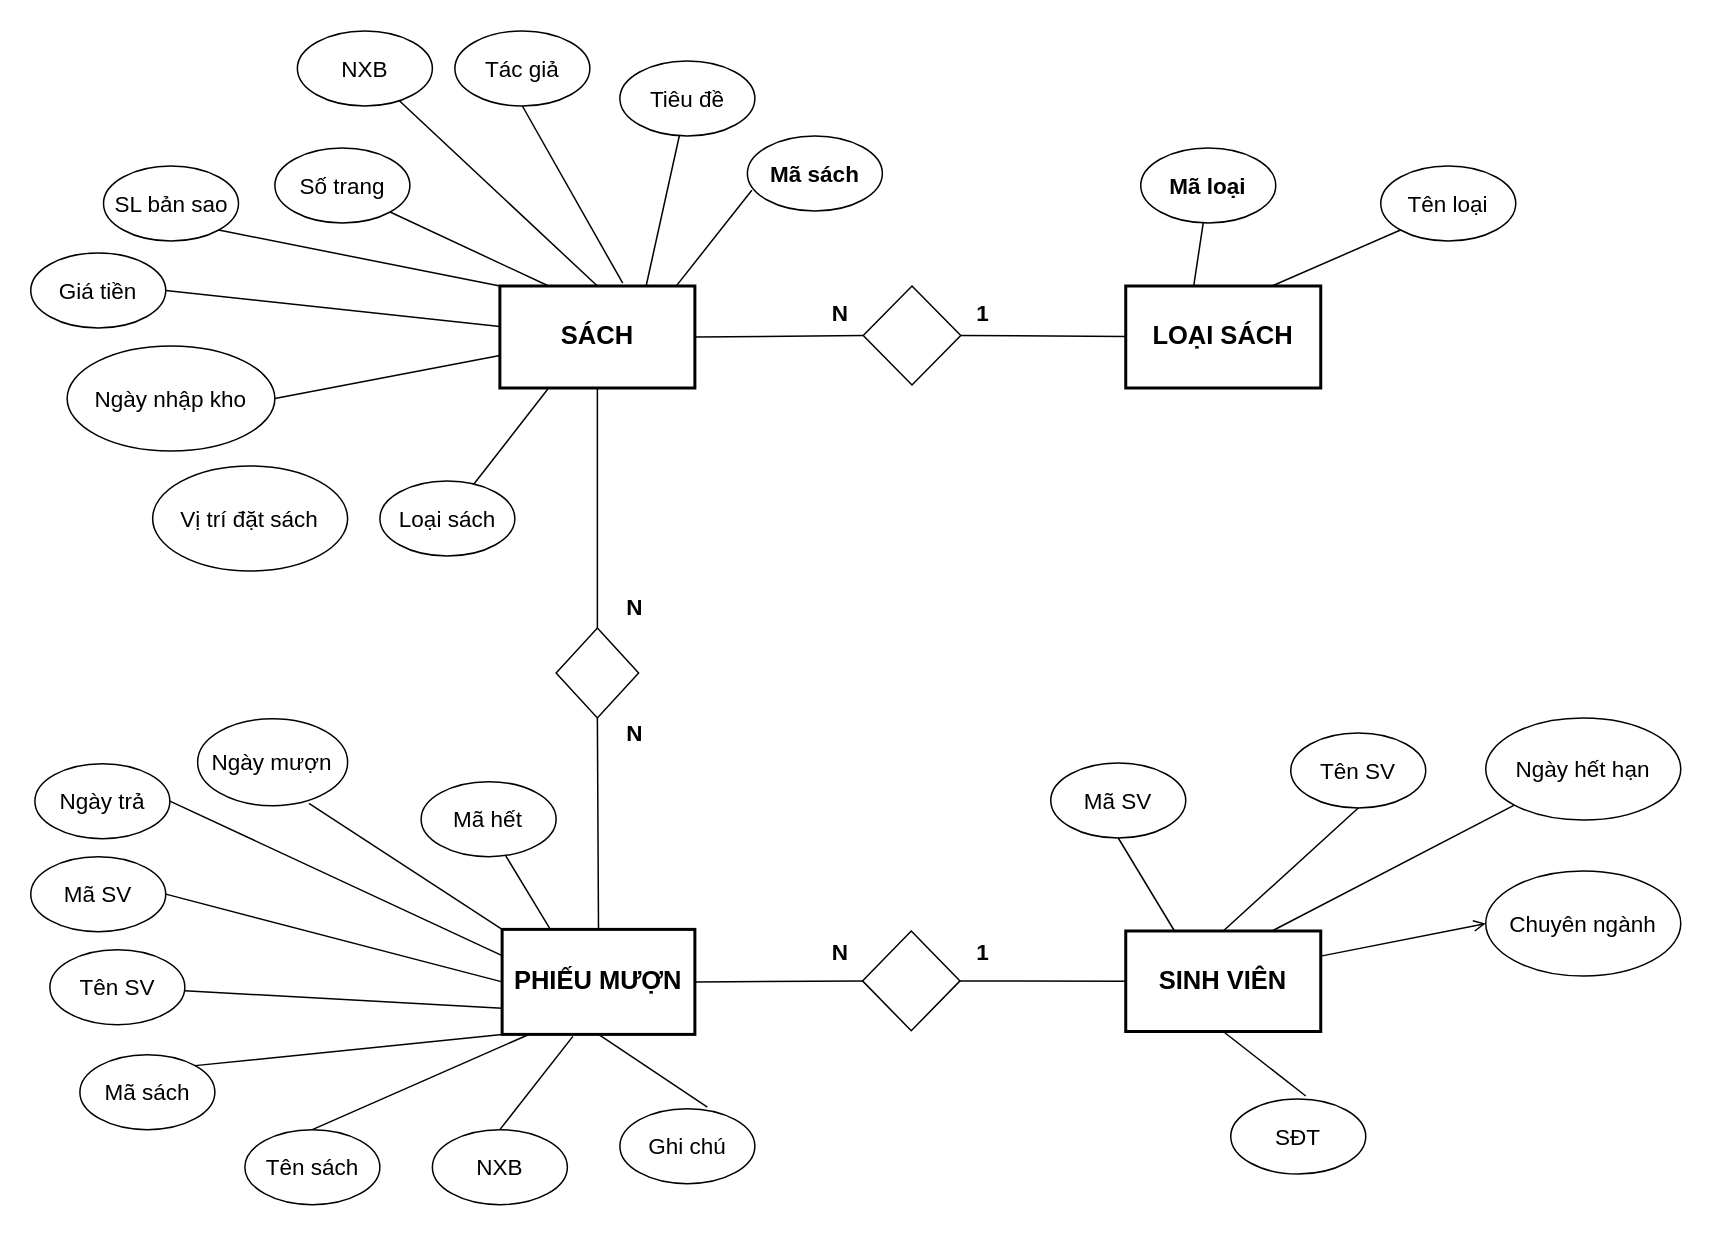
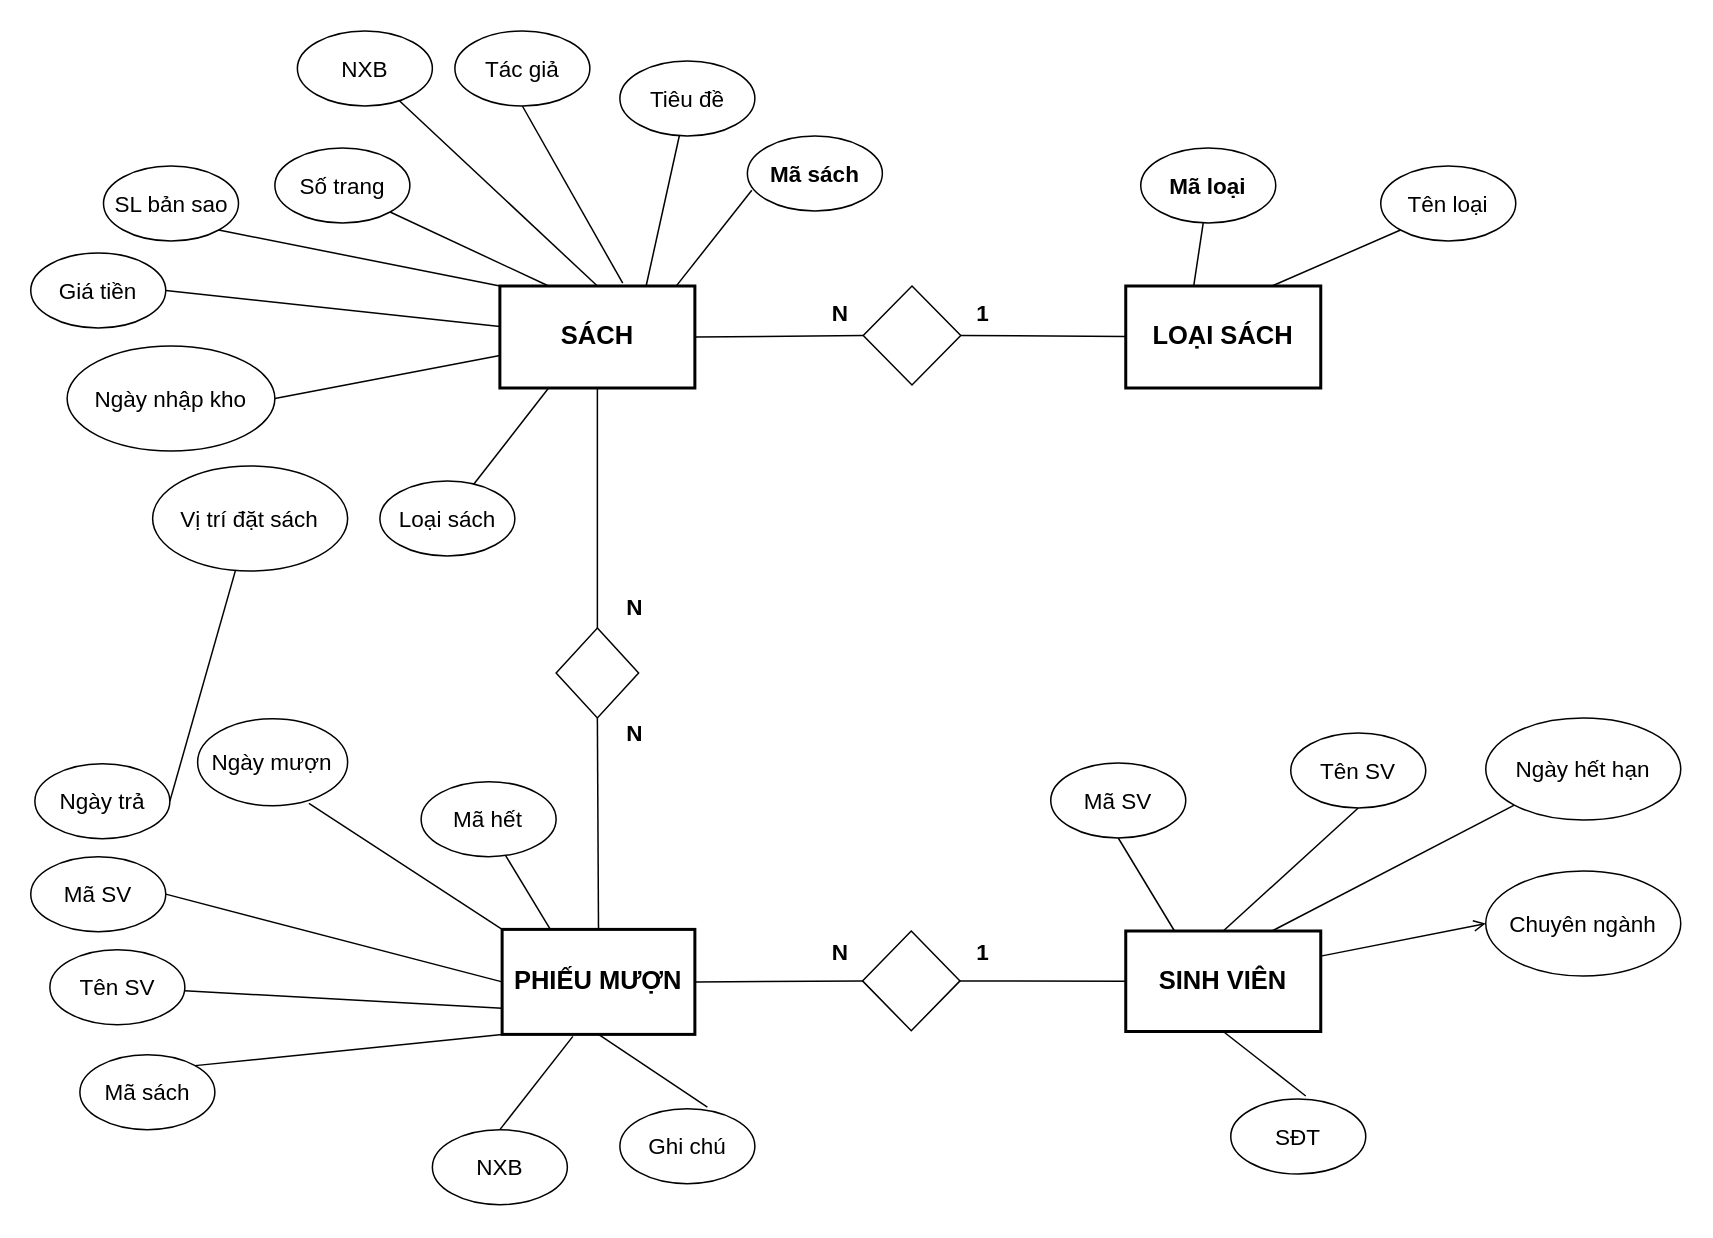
edge "Ngày trả" -- "PHIẾU MƯỢN": now "Ngày trả" -- "Vị trí đặt sách"
edge "PHIẾU MƯỢN" -- "Tên sách": removed
node "Tên sách": removed
